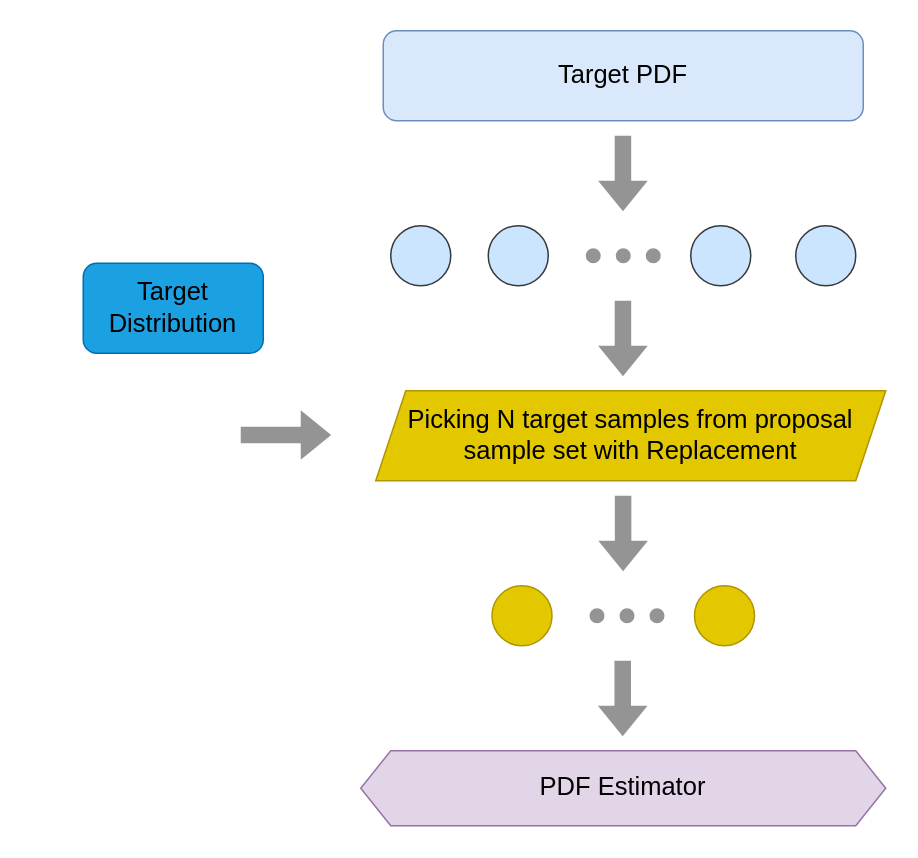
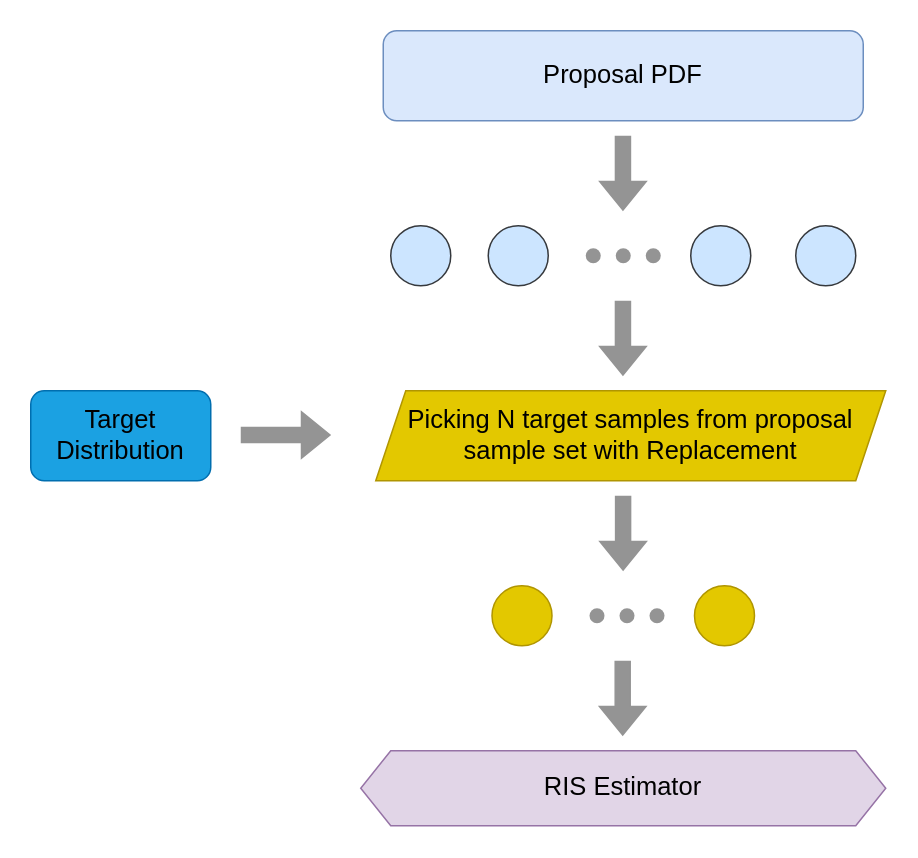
node "Target PDF": label "Target PDF" -> "Proposal PDF"
node "Target Distribution": moved (173, 308) -> (121, 436)
node "PDF Estimator": label "PDF Estimator" -> "RIS Estimator"
